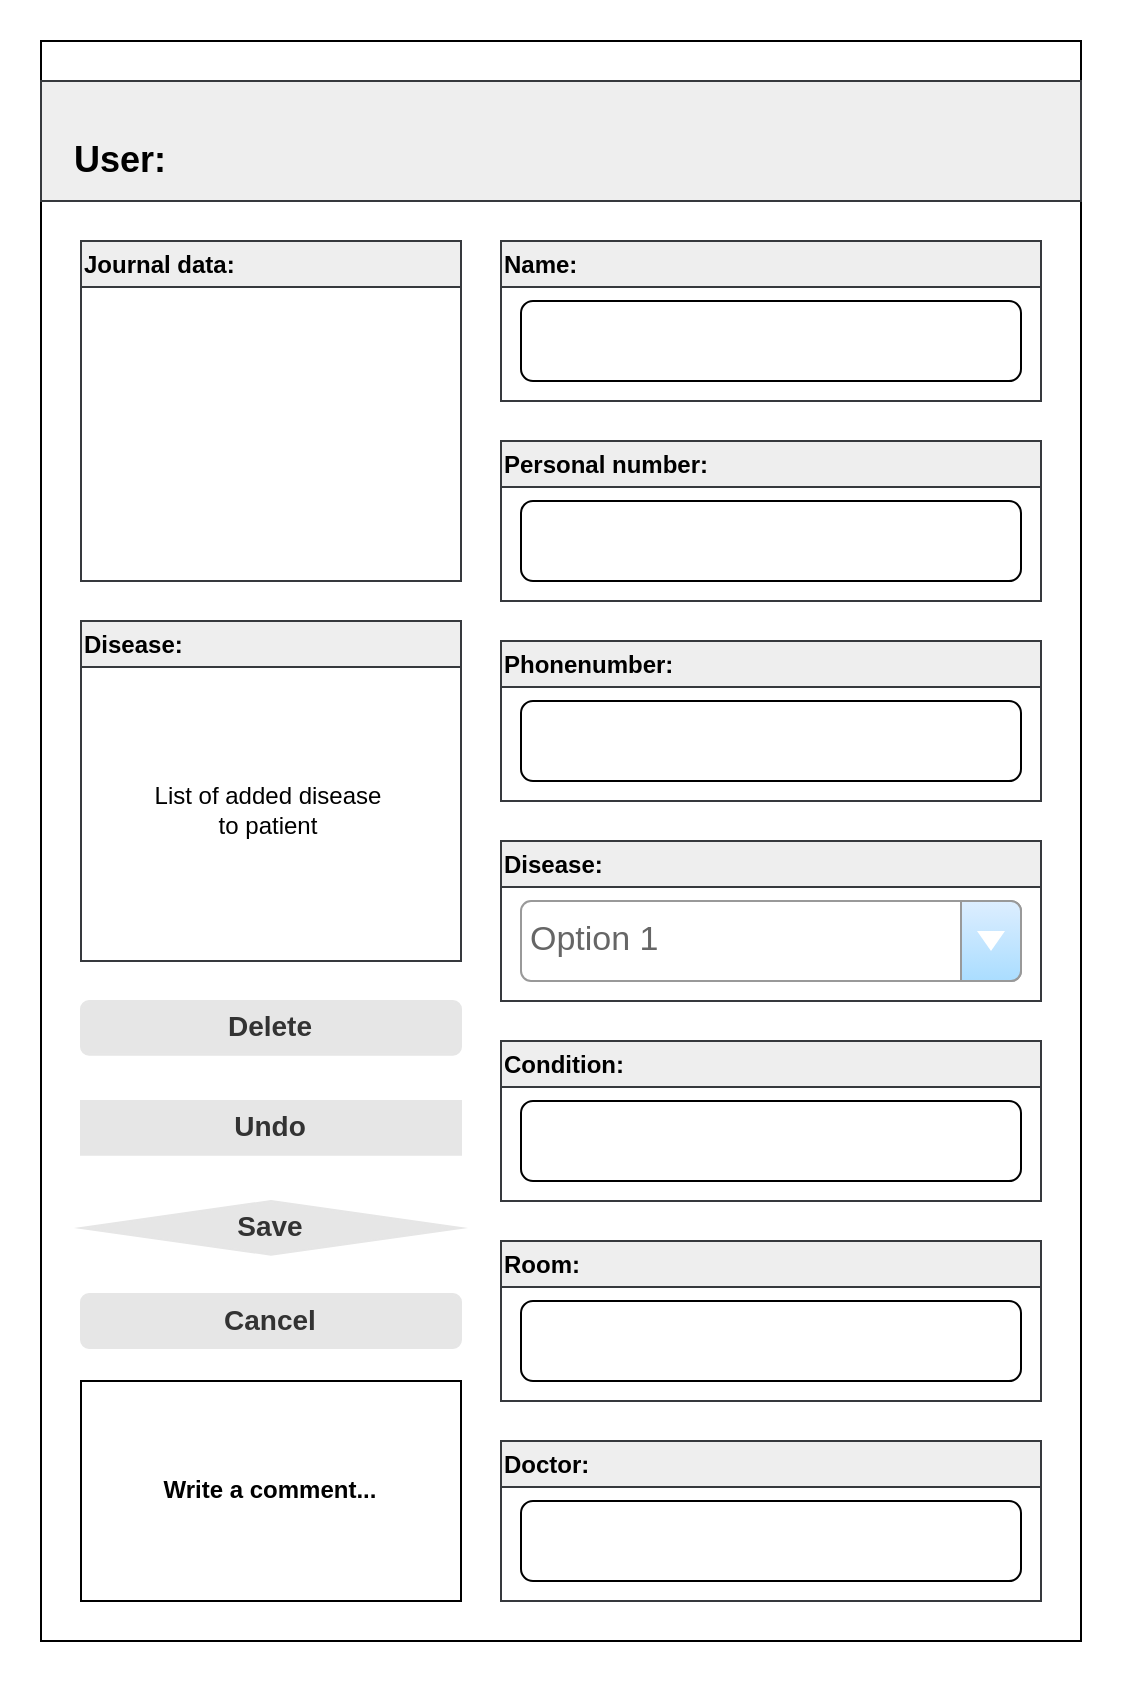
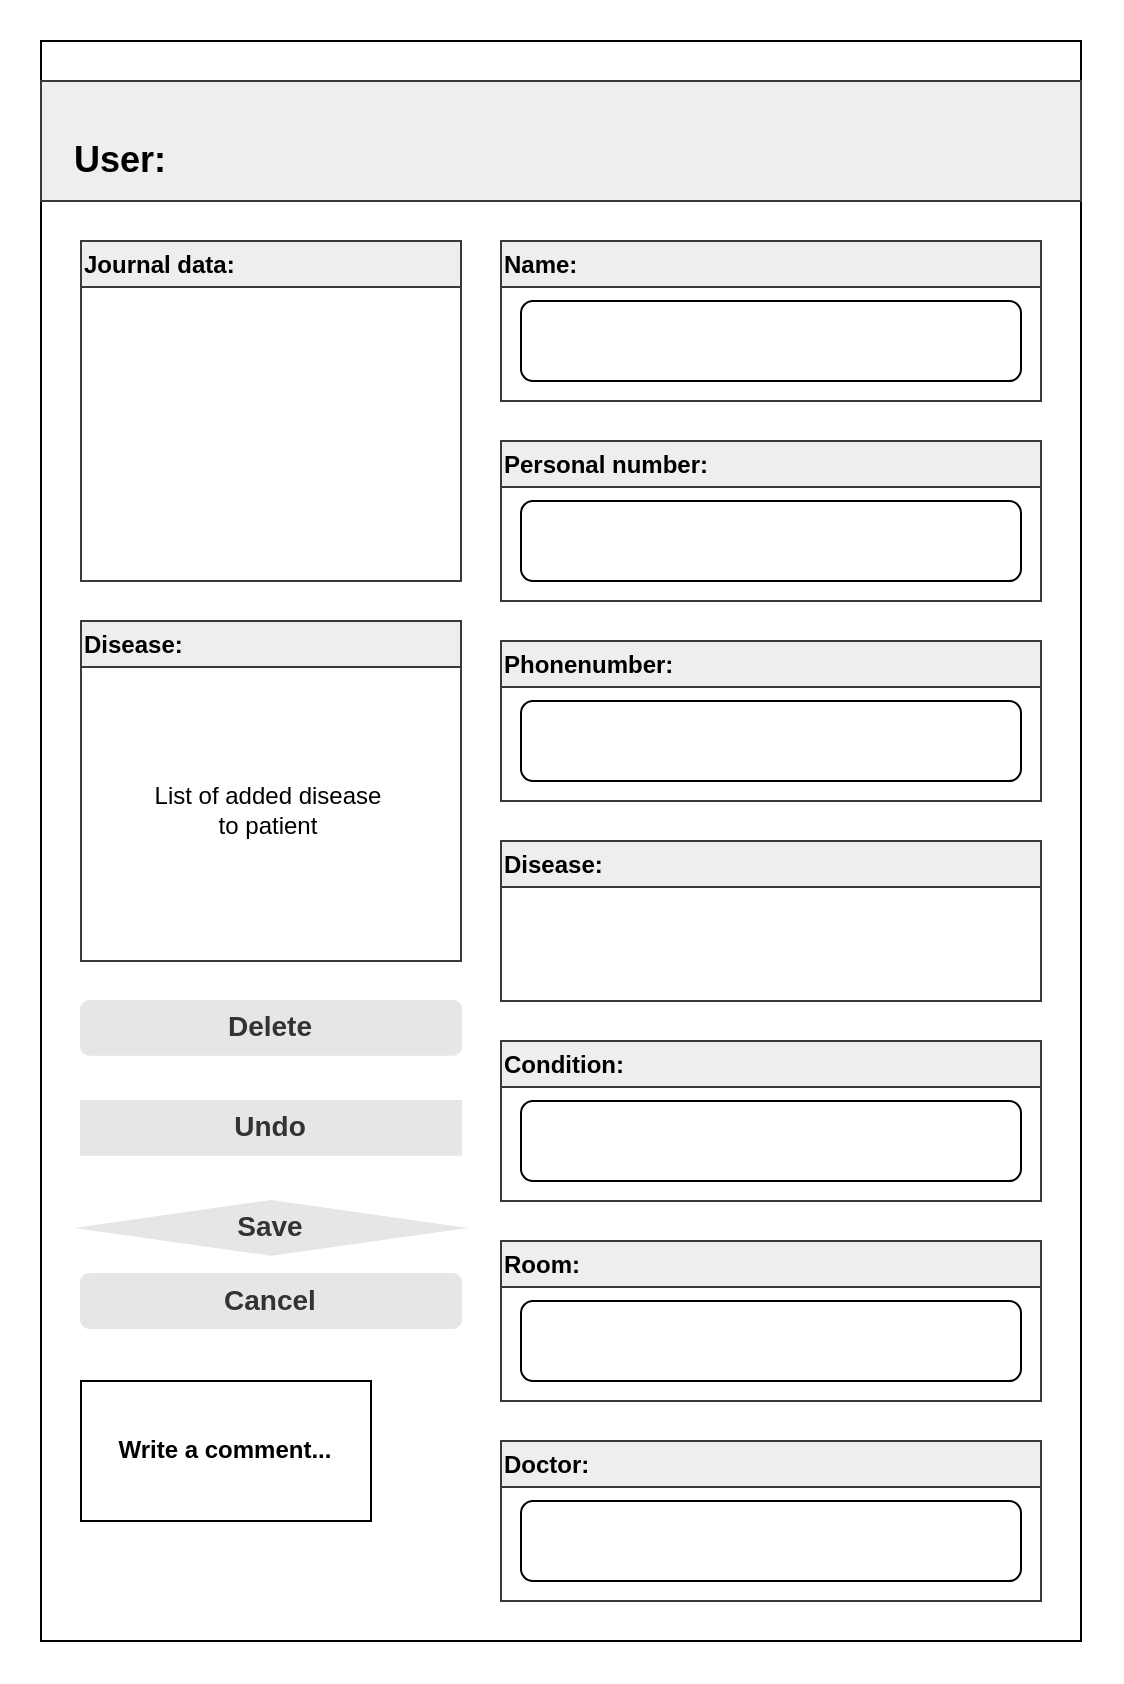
node "Option 1": removed
node "Cancel": moved (271, 1321) -> (271, 1301)
node "Write a comment...": size 380x220 -> 290x140
